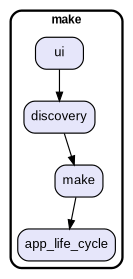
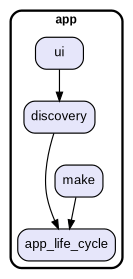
cluster "make": label "make" -> "app"
edge "discovery" -> "make": now "discovery" -> "app_life_cycle"
